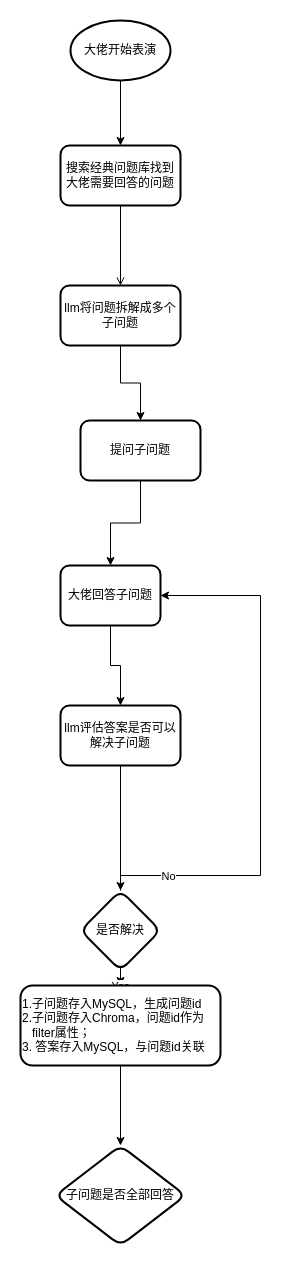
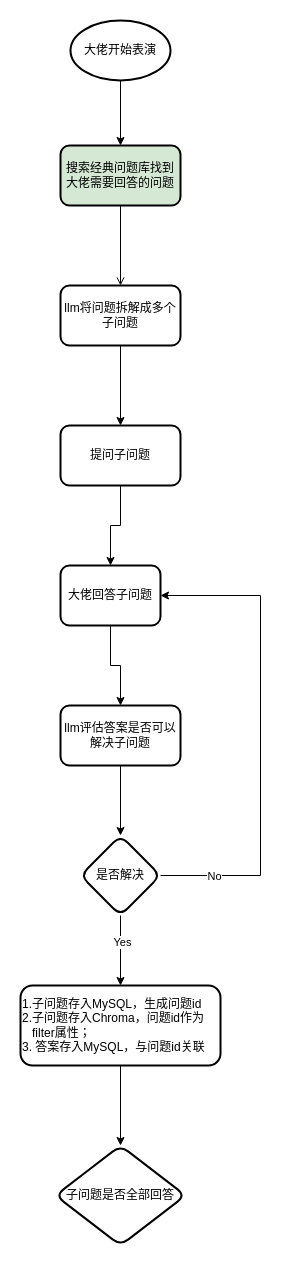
node "搜索经典问题库找到大佬需要回答的问题": fillcolor #ffffff -> #d5e8d4
node "提问子问题": moved (141, 451) -> (121, 456)
node "是否解决": moved (121, 931) -> (121, 876)
